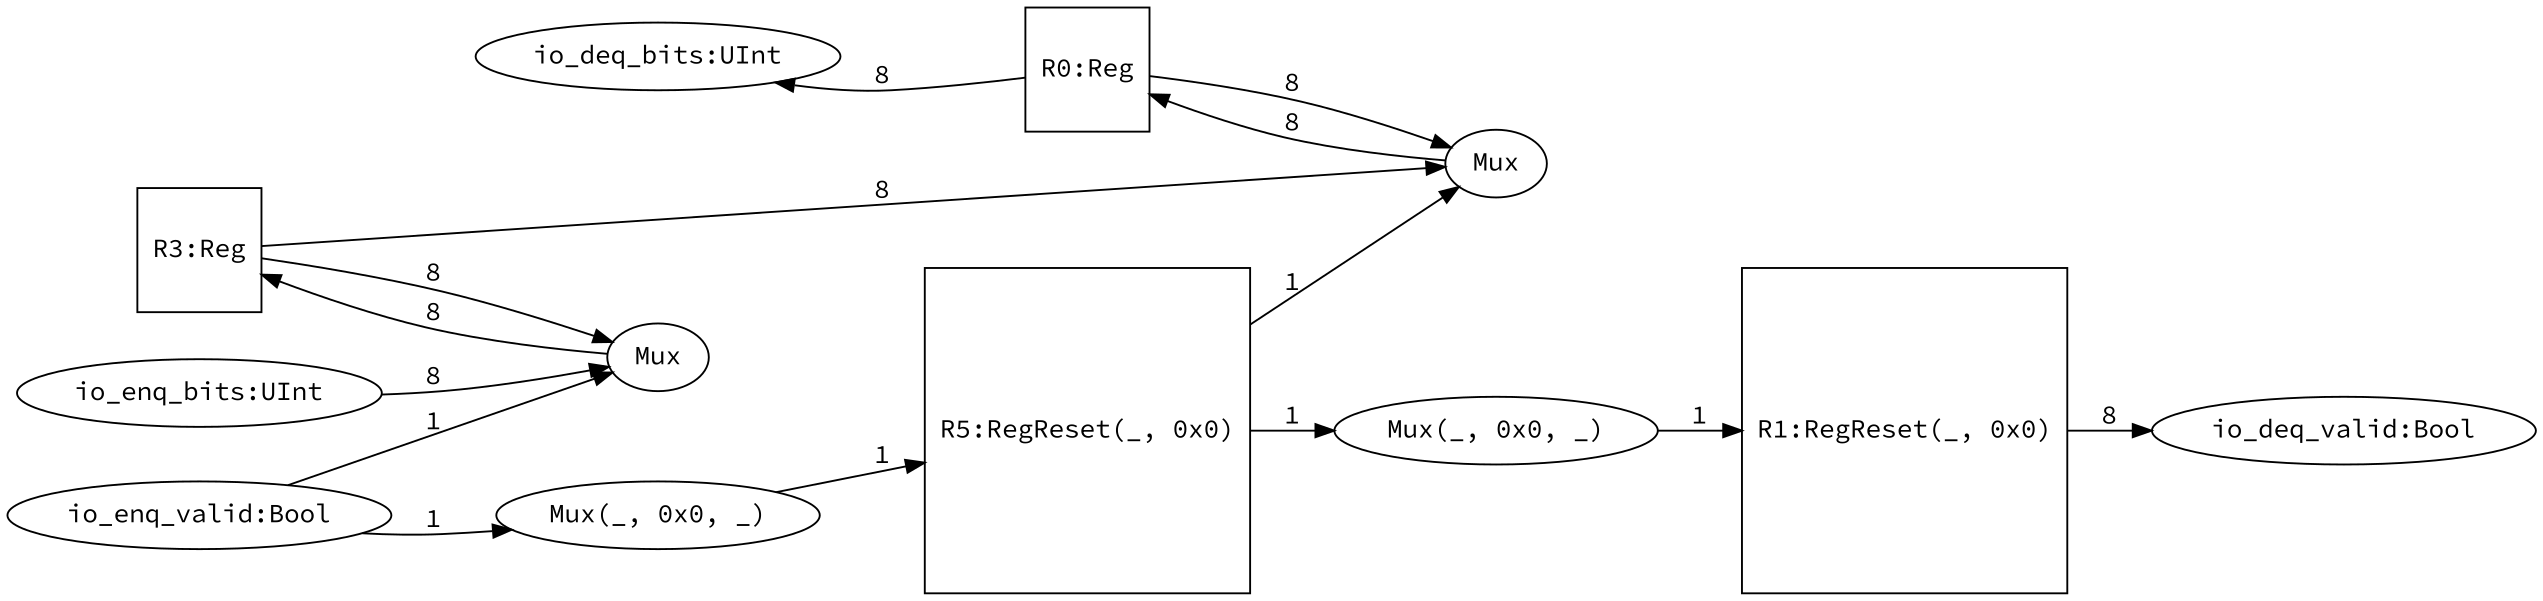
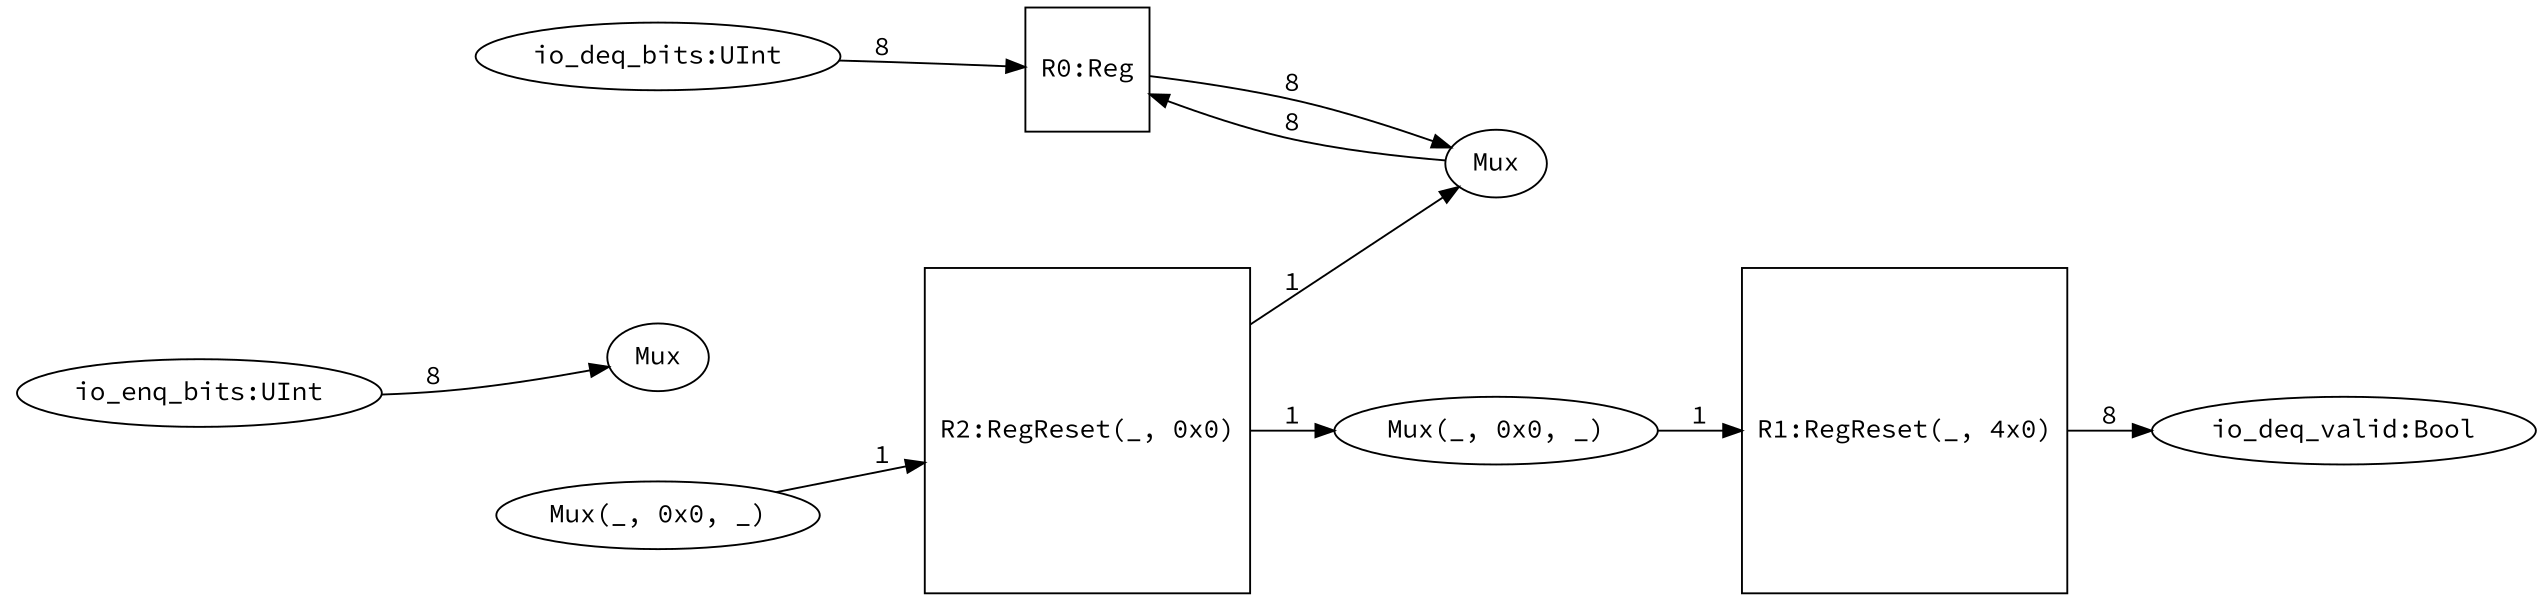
edge "R0:Reg" -> "io_deq_bits:UInt": reversed
node "R3:Reg": removed
node "R5:RegReset(_, 0x0)": label "R5:RegReset(_, 0x0)" -> "R2:RegReset(_, 0x0)"
node "R1:RegReset(_, 0x0)": label "R1:RegReset(_, 0x0)" -> "R1:RegReset(_, 4x0)"
node "io_enq_valid:Bool": removed
